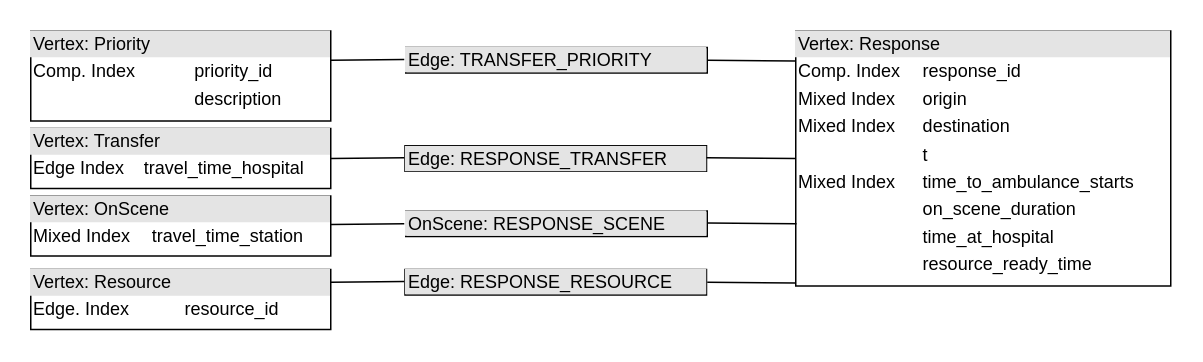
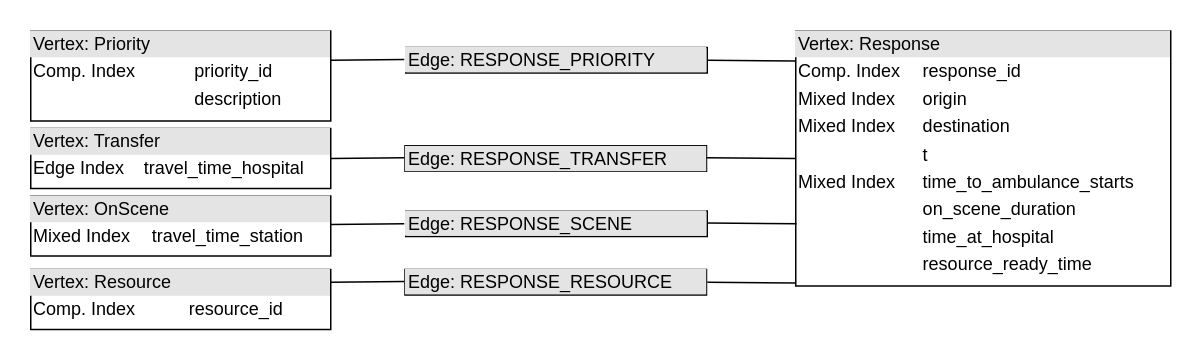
node "Edge: TRANSFER_PRIORITY": label "Edge: TRANSFER_PRIORITY" -> "Edge: RESPONSE_PRIORITY"
node "OnScene: RESPONSE_SCENE": label "OnScene: RESPONSE_SCENE" -> "Edge: RESPONSE_SCENE"
node "Vertex: Resource Edge. Index resource_id": label "Vertex: Resource Edge. Index resource_id" -> "Vertex: Resource Comp. Index resource_id"
